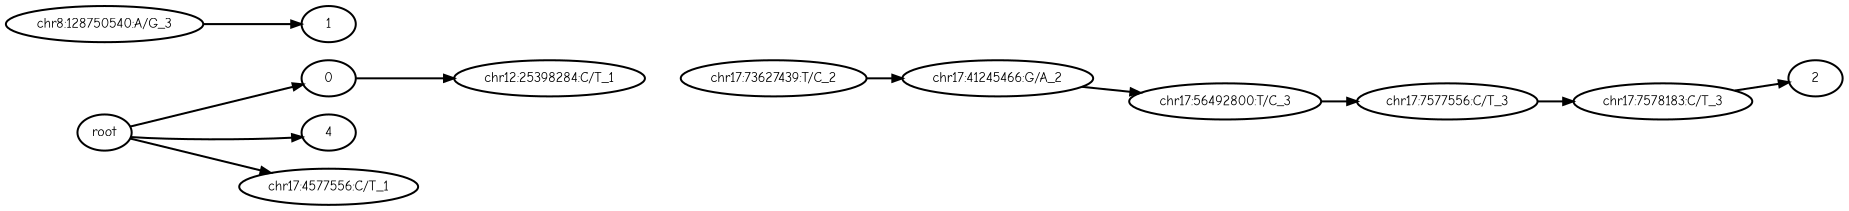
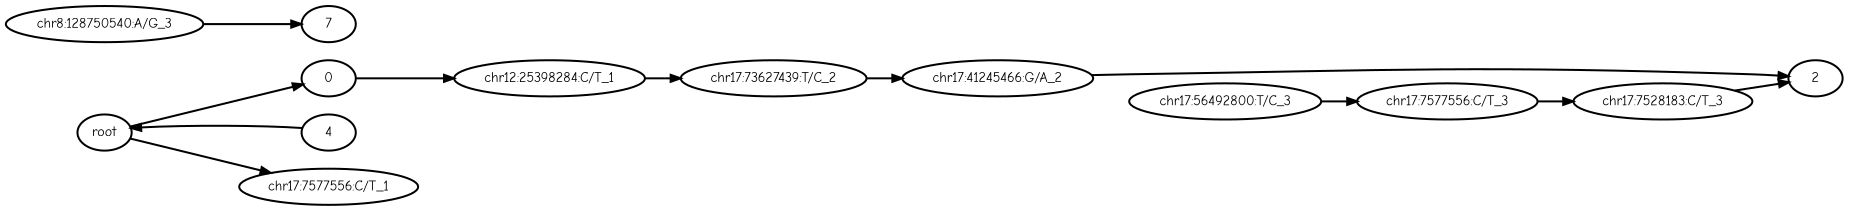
node "1": label "1" -> "7"
edge "chr12:25398284:C/T_1" -> "chr17:73627439:T/C_2": added
edge "chr17:41245466:G/A_2" -> "chr17:56492800:T/C_3": now "chr17:41245466:G/A_2" -> "2"
node "chr17:7578183:C/T_3": label "chr17:7578183:C/T_3" -> "chr17:7528183:C/T_3"
edge "root" -> "4": reversed
node "chr17:4577556:C/T_1": label "chr17:4577556:C/T_1" -> "chr17:7577556:C/T_1"
